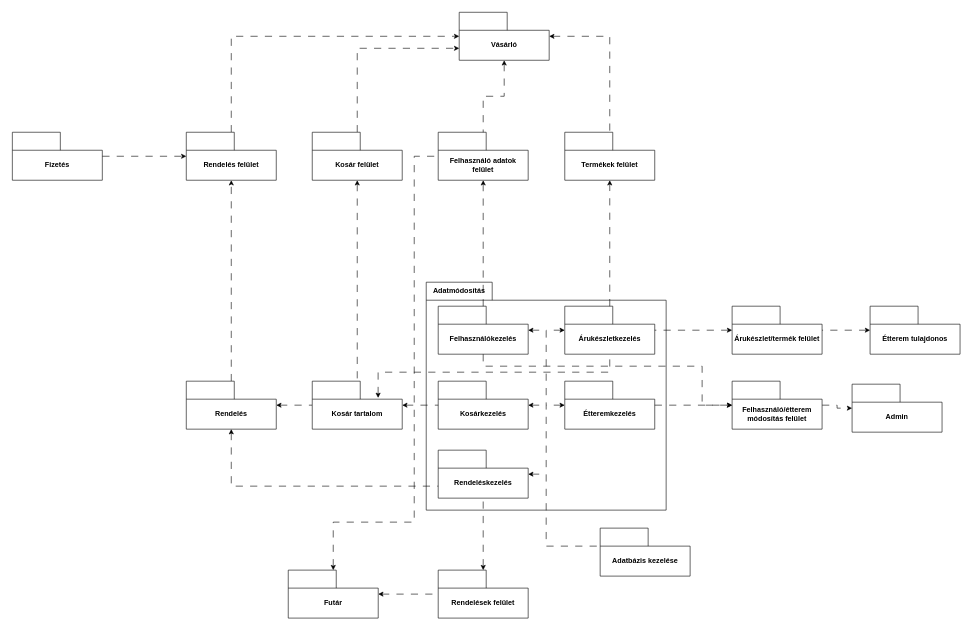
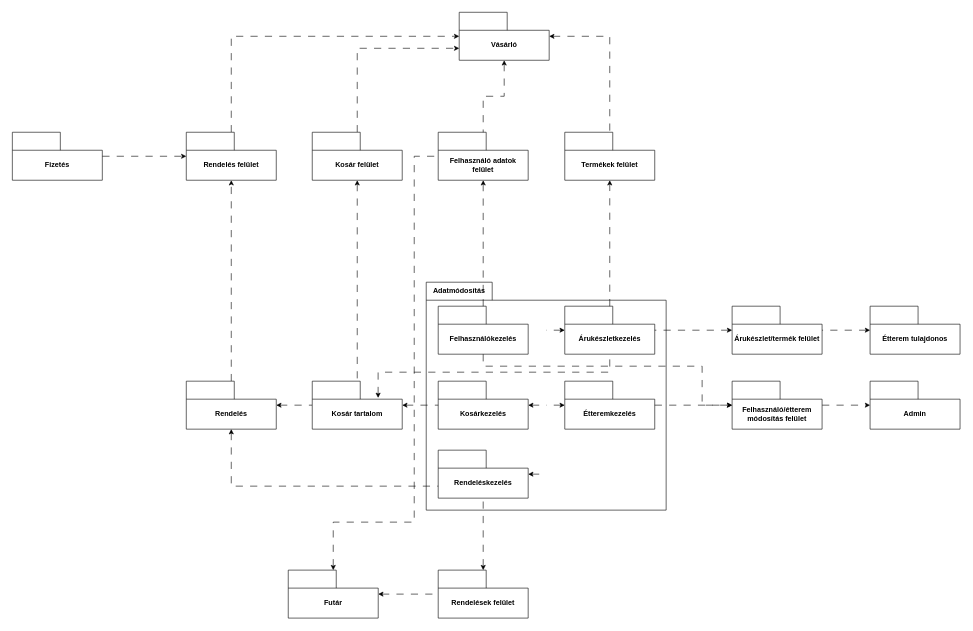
edge "Adatbázis kezelése" -> "Felhasználókezelés": removed
node "Admin": moved (897, 408) -> (915, 405)
node "Adatbázis kezelése": removed
